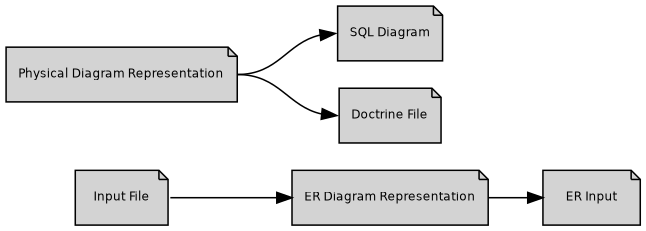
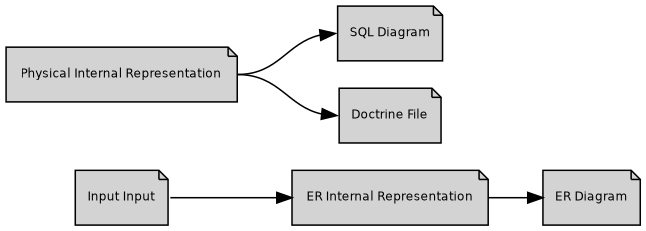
node "Physical Diagram Representation": label "Physical Diagram Representation" -> "Physical Internal Representation"
node "Input File": label "Input File" -> "Input Input"
node "ER Diagram Representation": label "ER Diagram Representation" -> "ER Internal Representation"
node "ER Input": label "ER Input" -> "ER Diagram"
